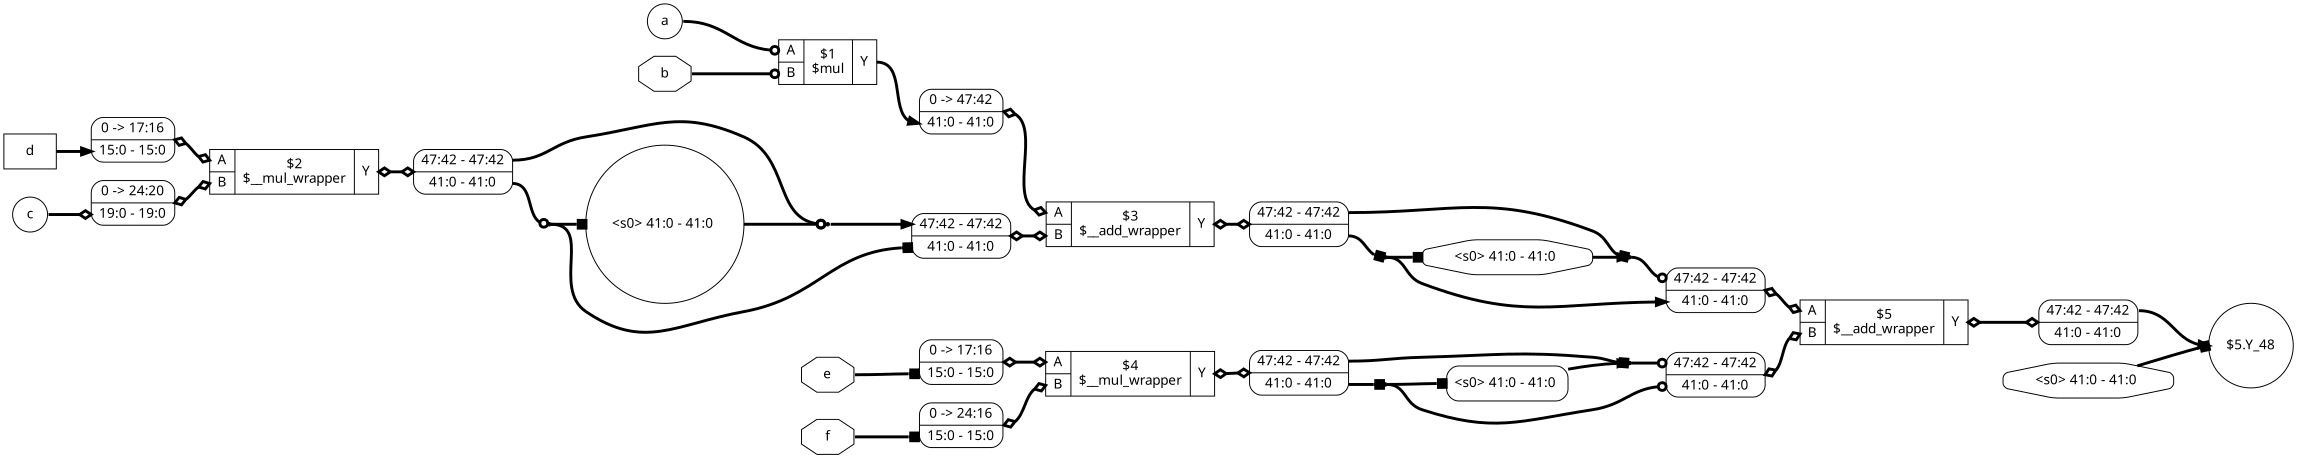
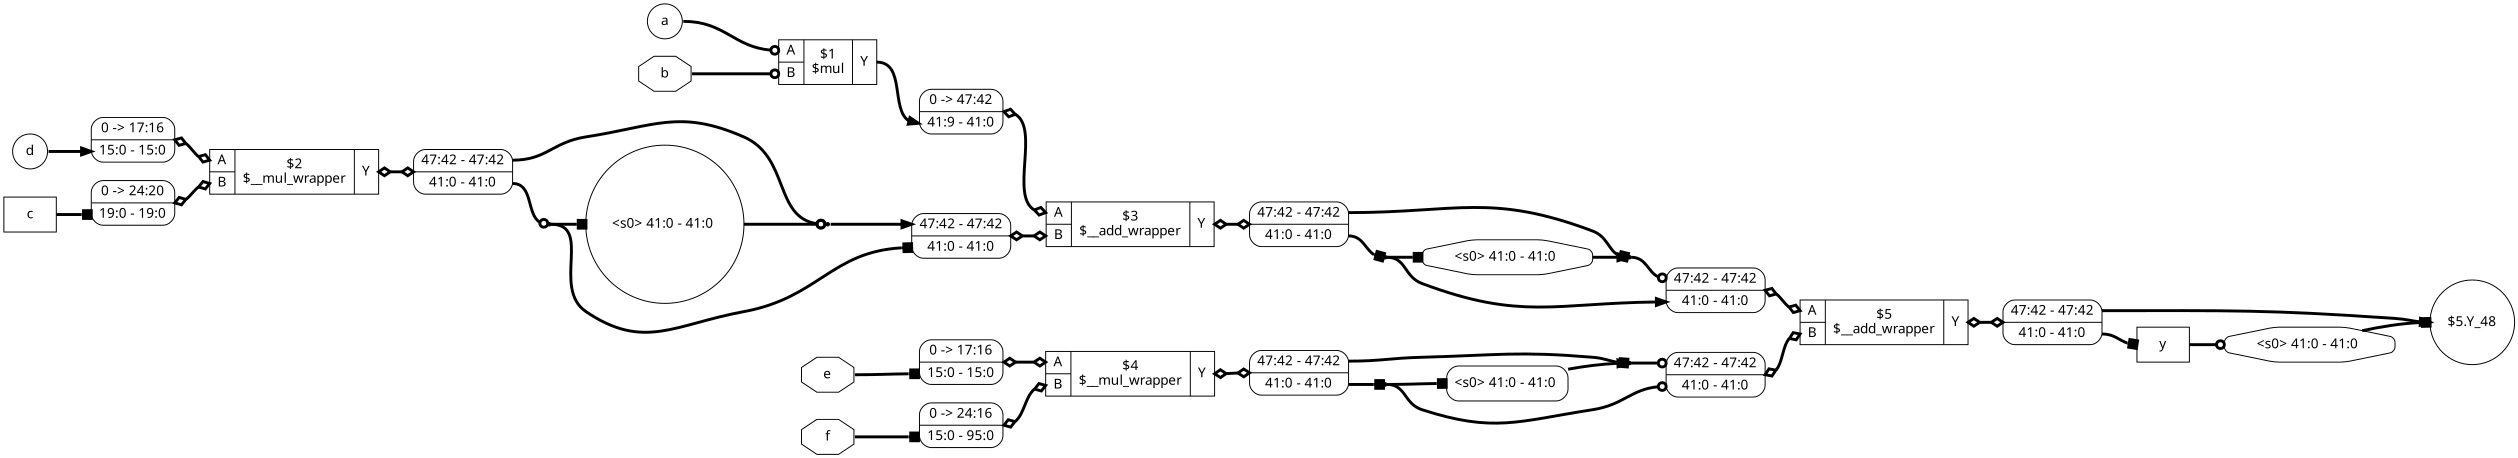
node "0 -> 47:42": text "41:0 - 41:0" -> "41:9 - 41:0"
node "d": shape box -> circle
node "c": shape circle -> box
edge "c" -> "0 -> 24:20": arrowhead odiamond -> box
node "y": added
node "0 -> 24:16": text "15:0 - 15:0" -> "15:0 - 95:0"
